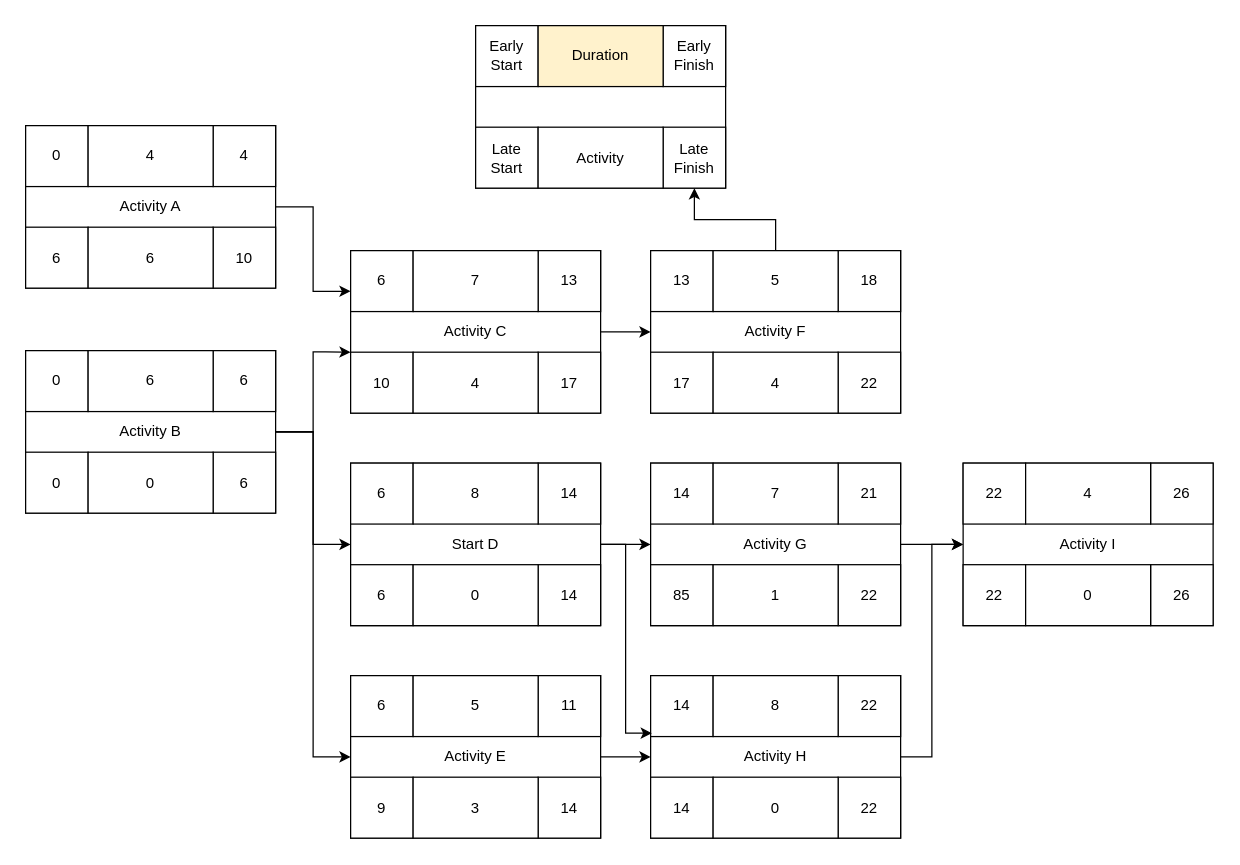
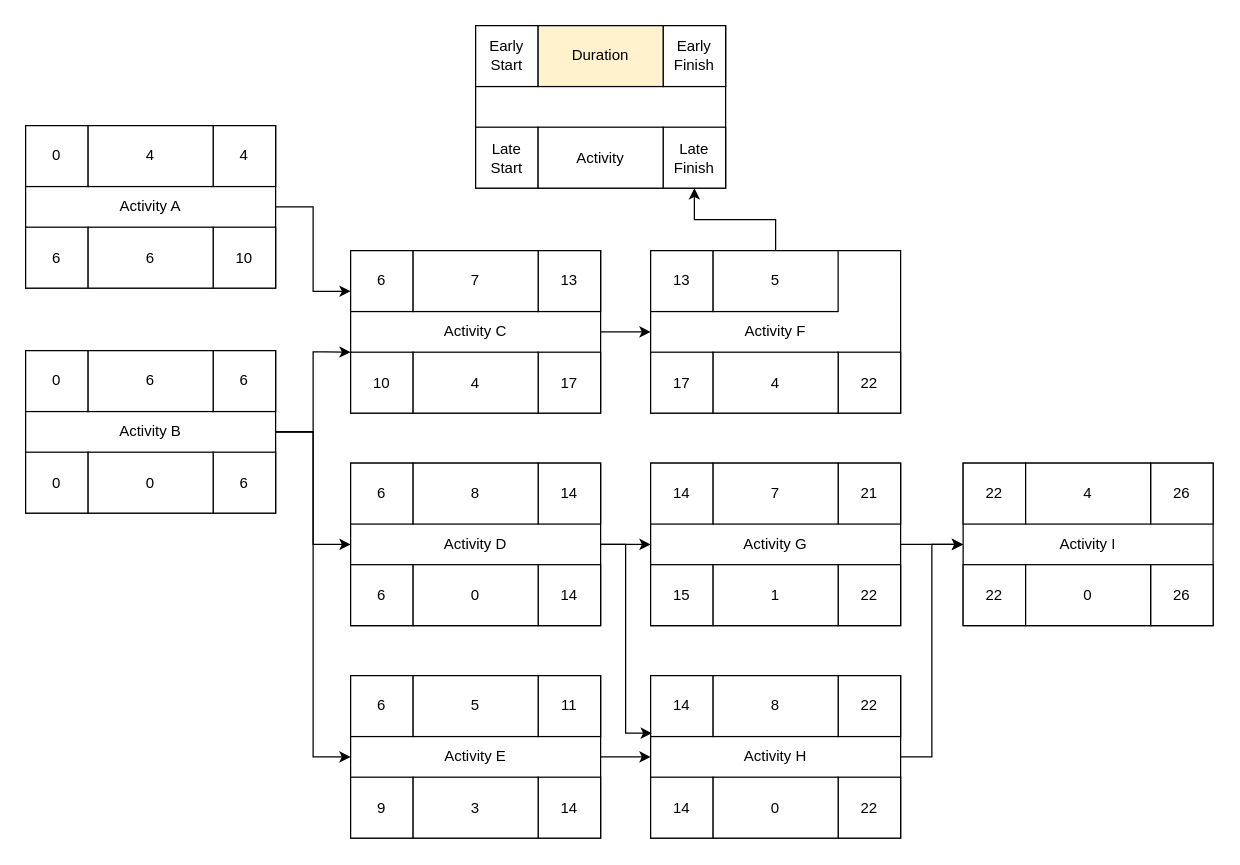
node "18": removed
node "Start D": label "Start D" -> "Activity D"
node "85": label "85" -> "15"
